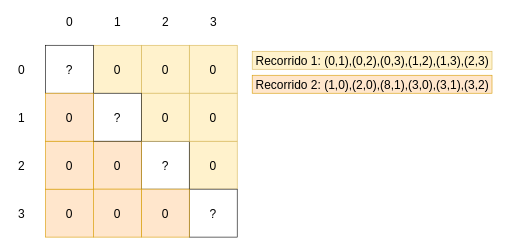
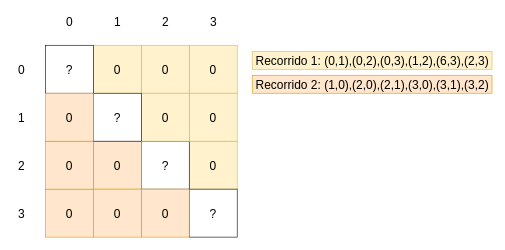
node "Recorrido 1: (0,1),(0,2),(0,3),(1,2),(1,3),(2,3)": label "Recorrido 1: (0,1),(0,2),(0,3),(1,2),(1,3),(2,3)" -> "Recorrido 1: (0,1),(0,2),(0,3),(1,2),(6,3),(2,3)"
node "Recorrido 2: (1,0),(2,0),(8,1),(3,0),(3,1),(3,2)": label "Recorrido 2: (1,0),(2,0),(8,1),(3,0),(3,1),(3,2)" -> "Recorrido 2: (1,0),(2,0),(2,1),(3,0),(3,1),(3,2)"
